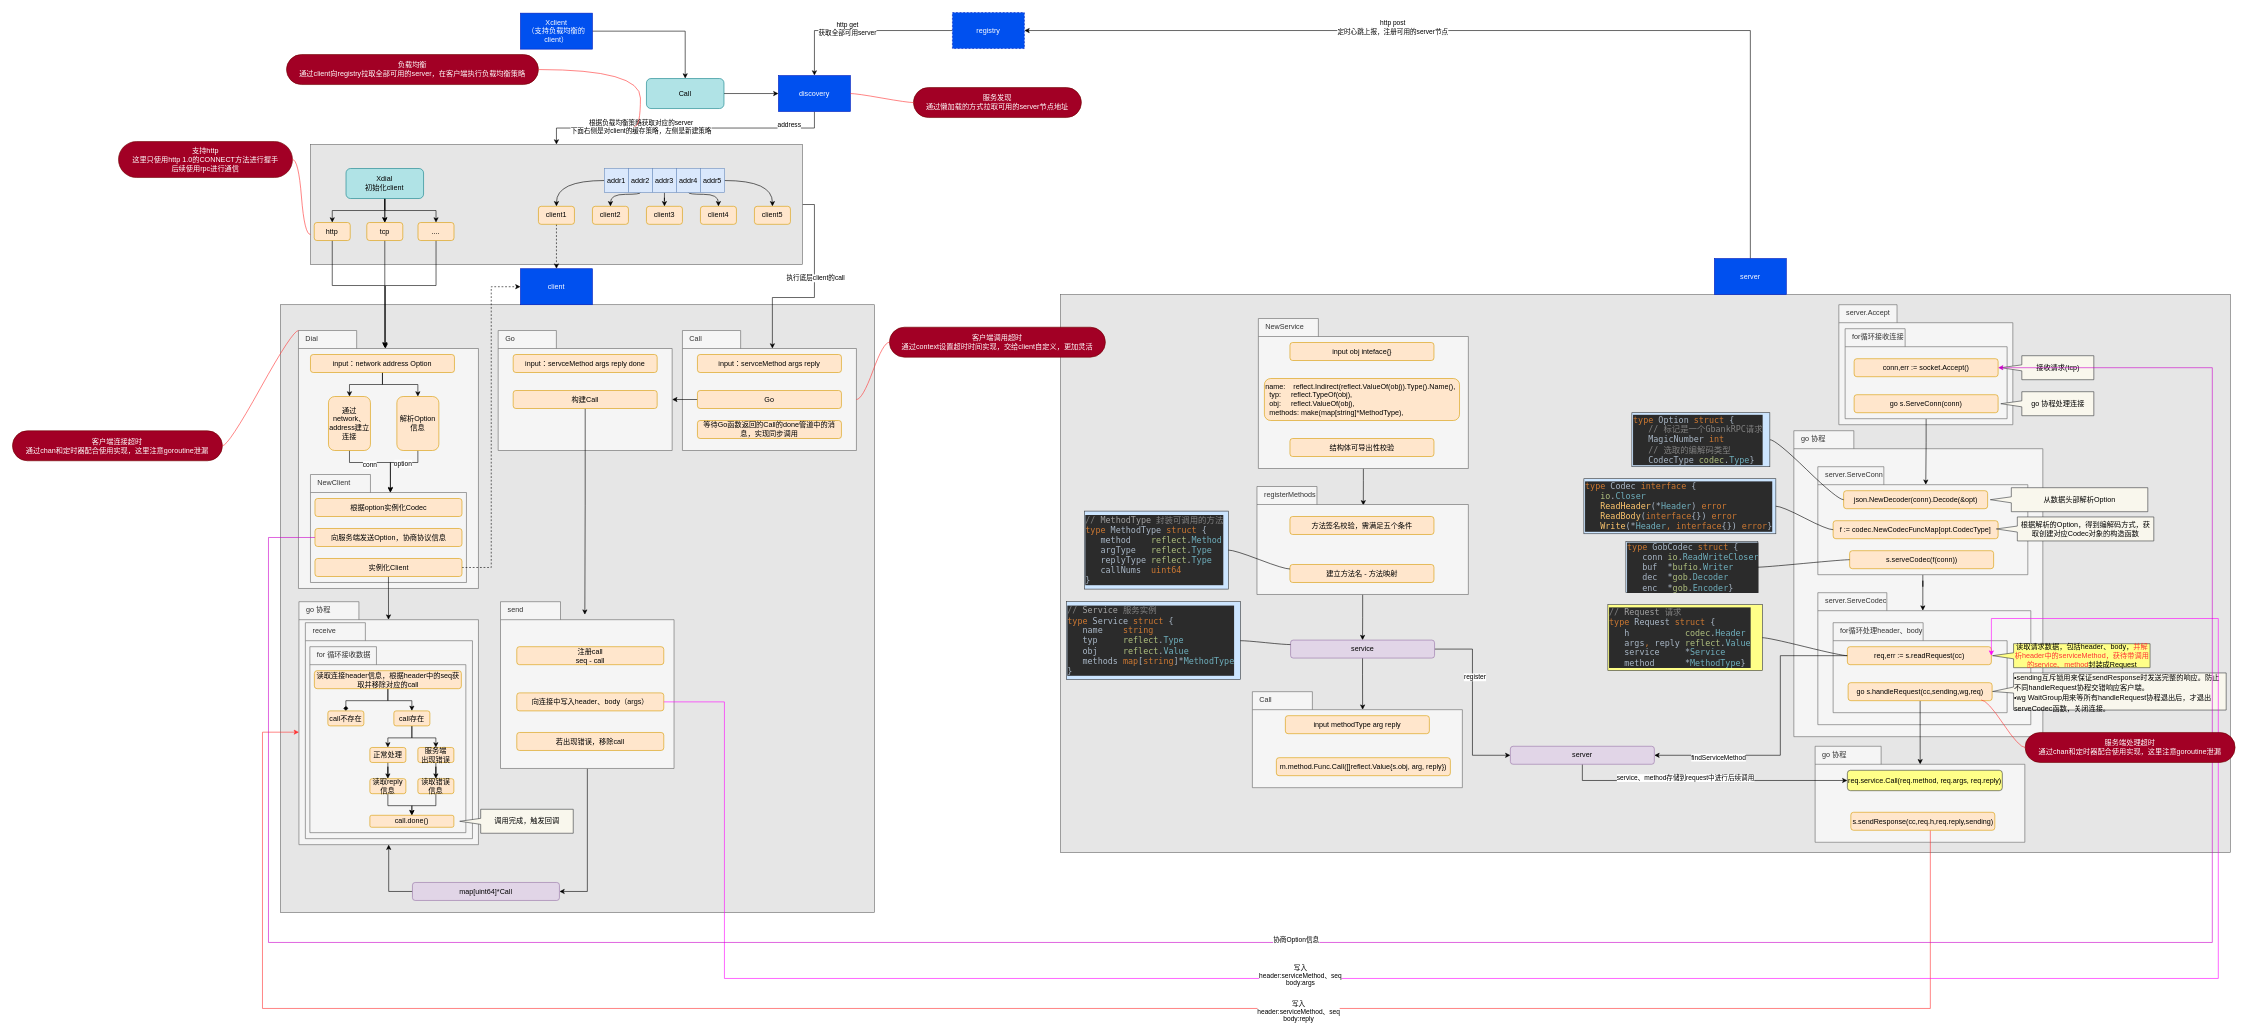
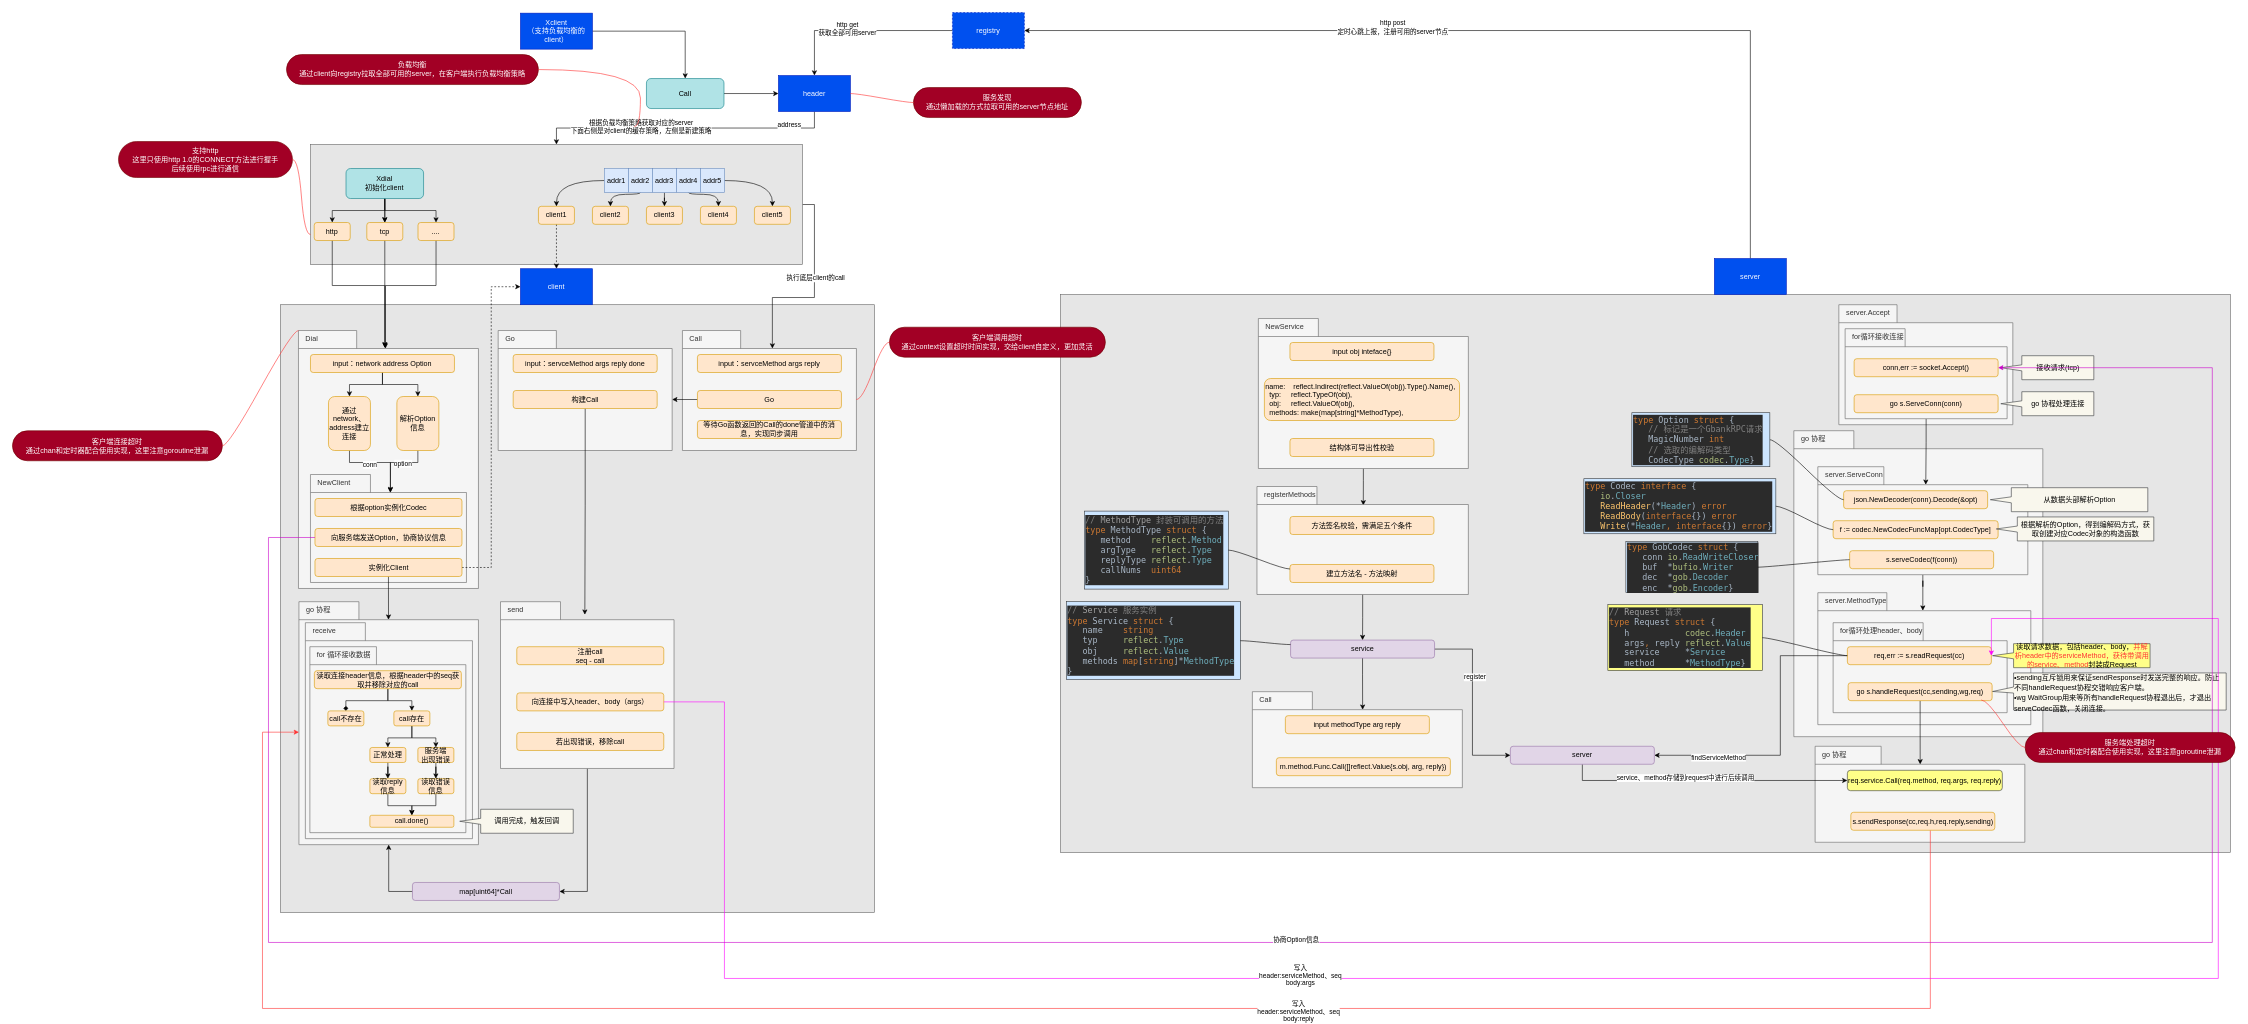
node "discovery": label "discovery" -> "header"
node "server.ServeCodec": label "server.ServeCodec" -> "server.MethodType"
